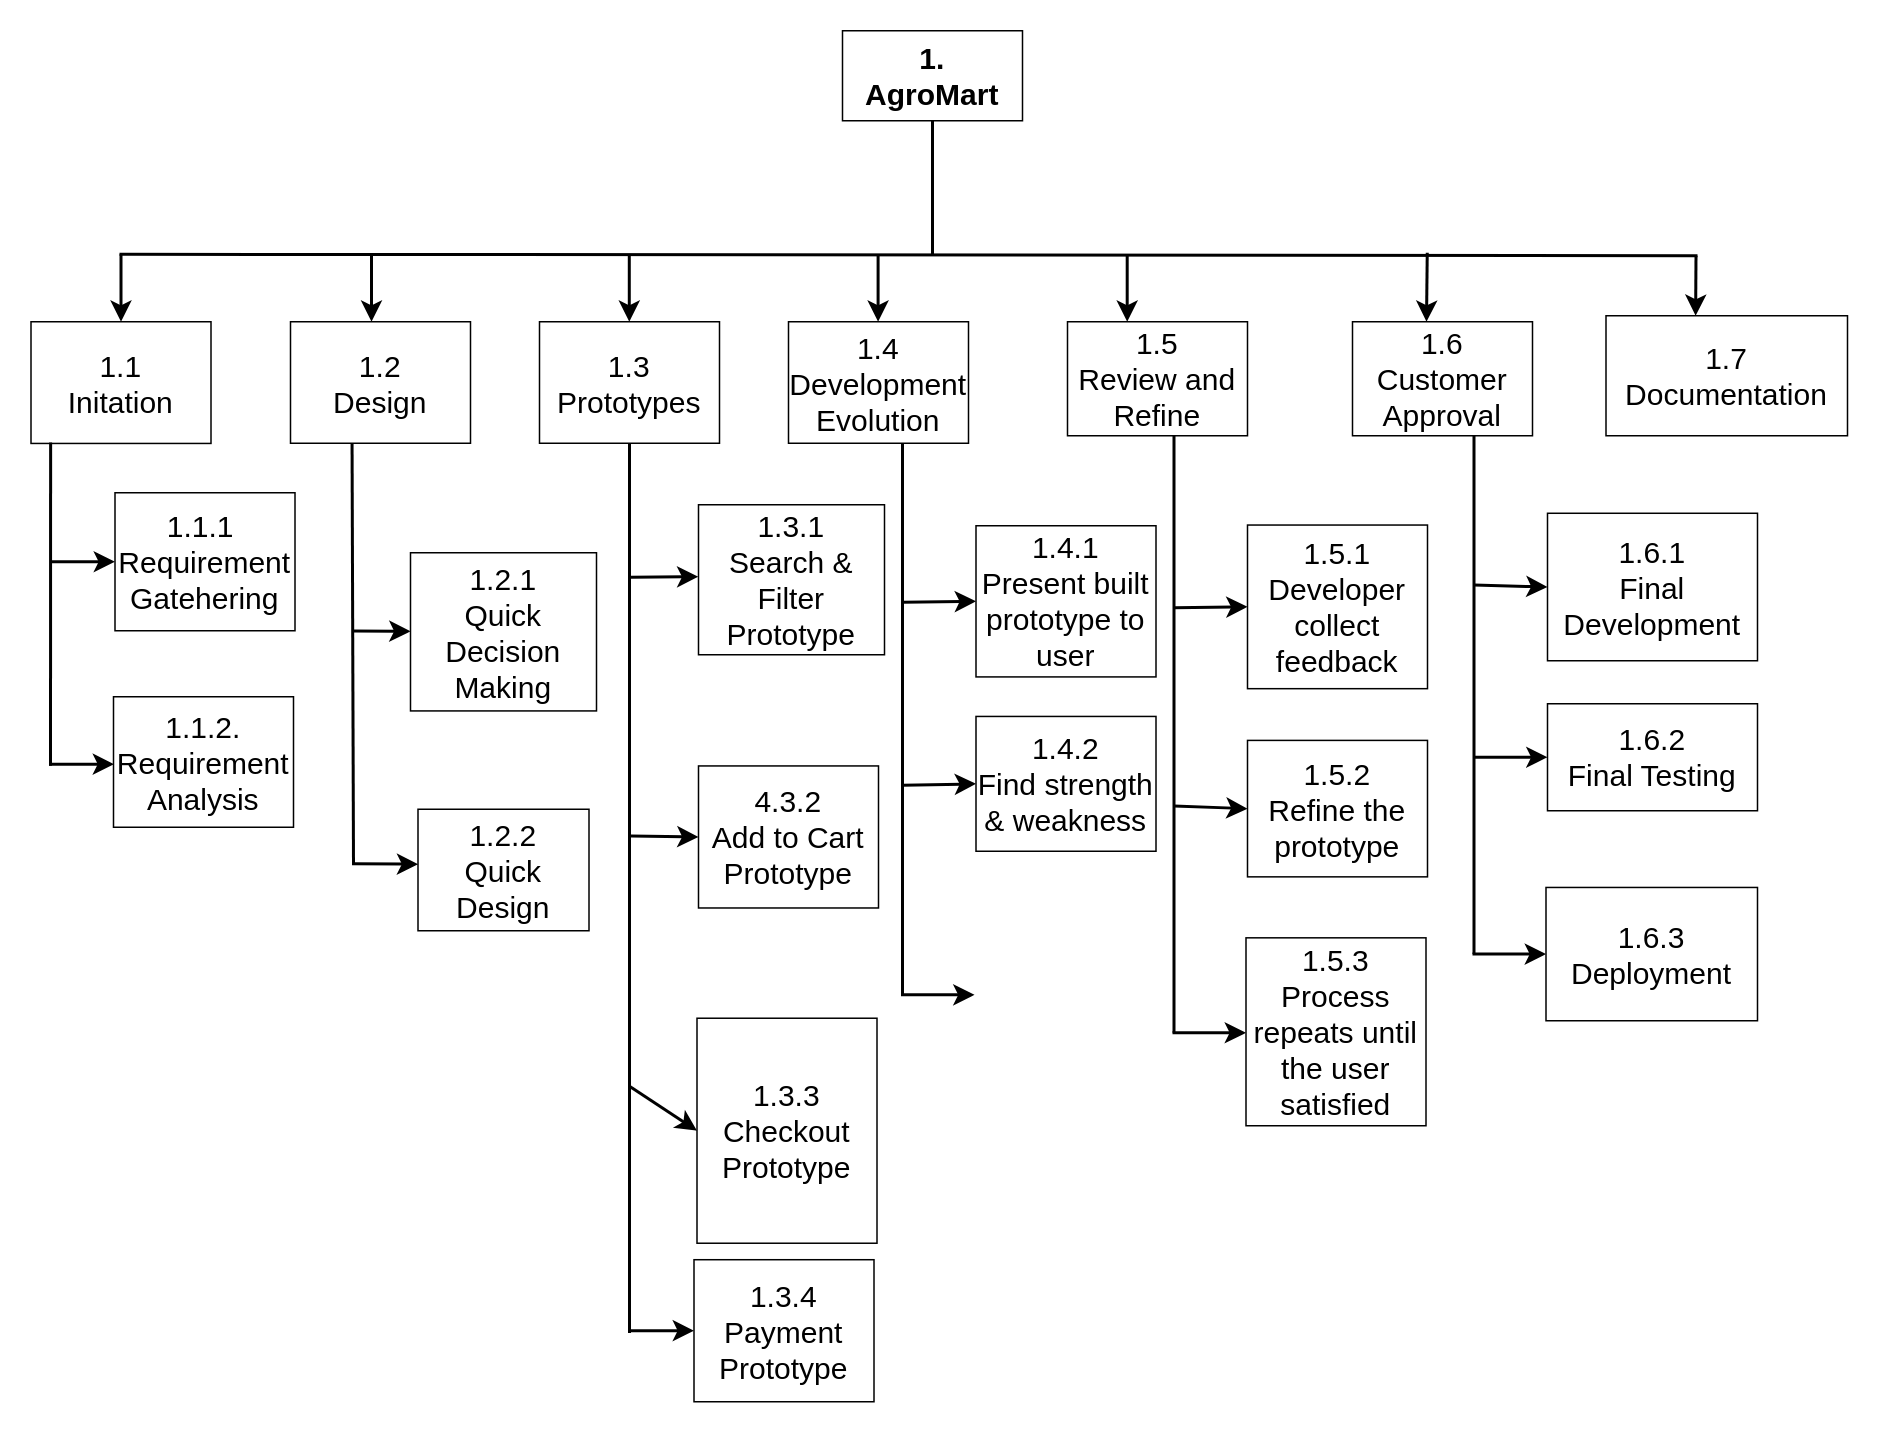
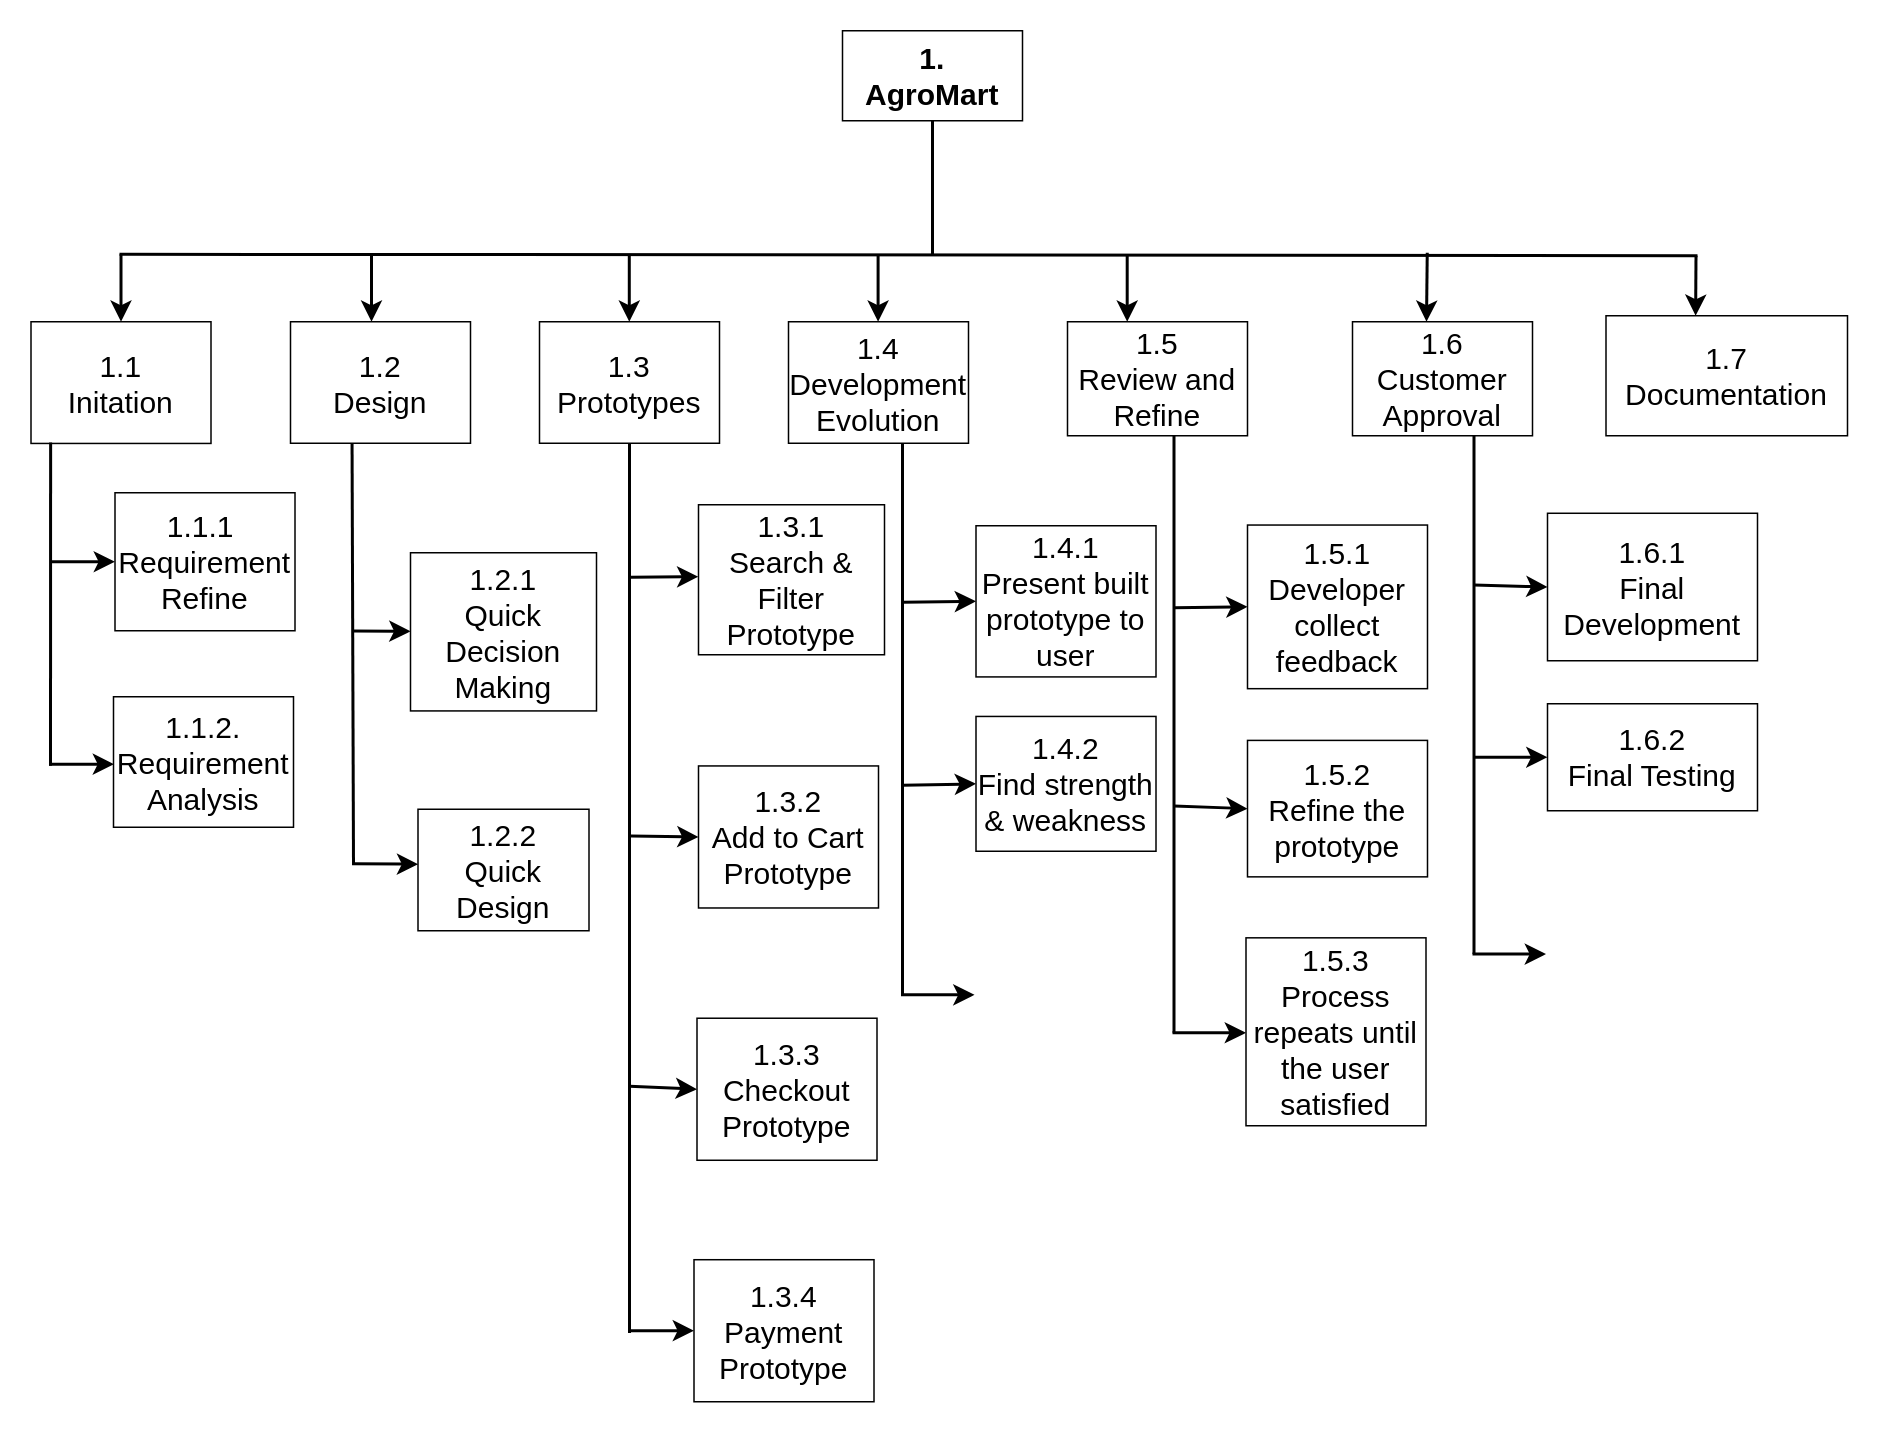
node "1.1.1 Requirement Gatehering": label "1.1.1 Requirement Gatehering" -> "1.1.1 Requirement Refine"
node "4.3.2 Add to Cart Prototype": label "4.3.2 Add to Cart Prototype" -> "1.3.2 Add to Cart Prototype"
node "1.6.3 Deployment": removed
node "1.3.3 Checkout Prototype": size 180x225 -> 180x142
